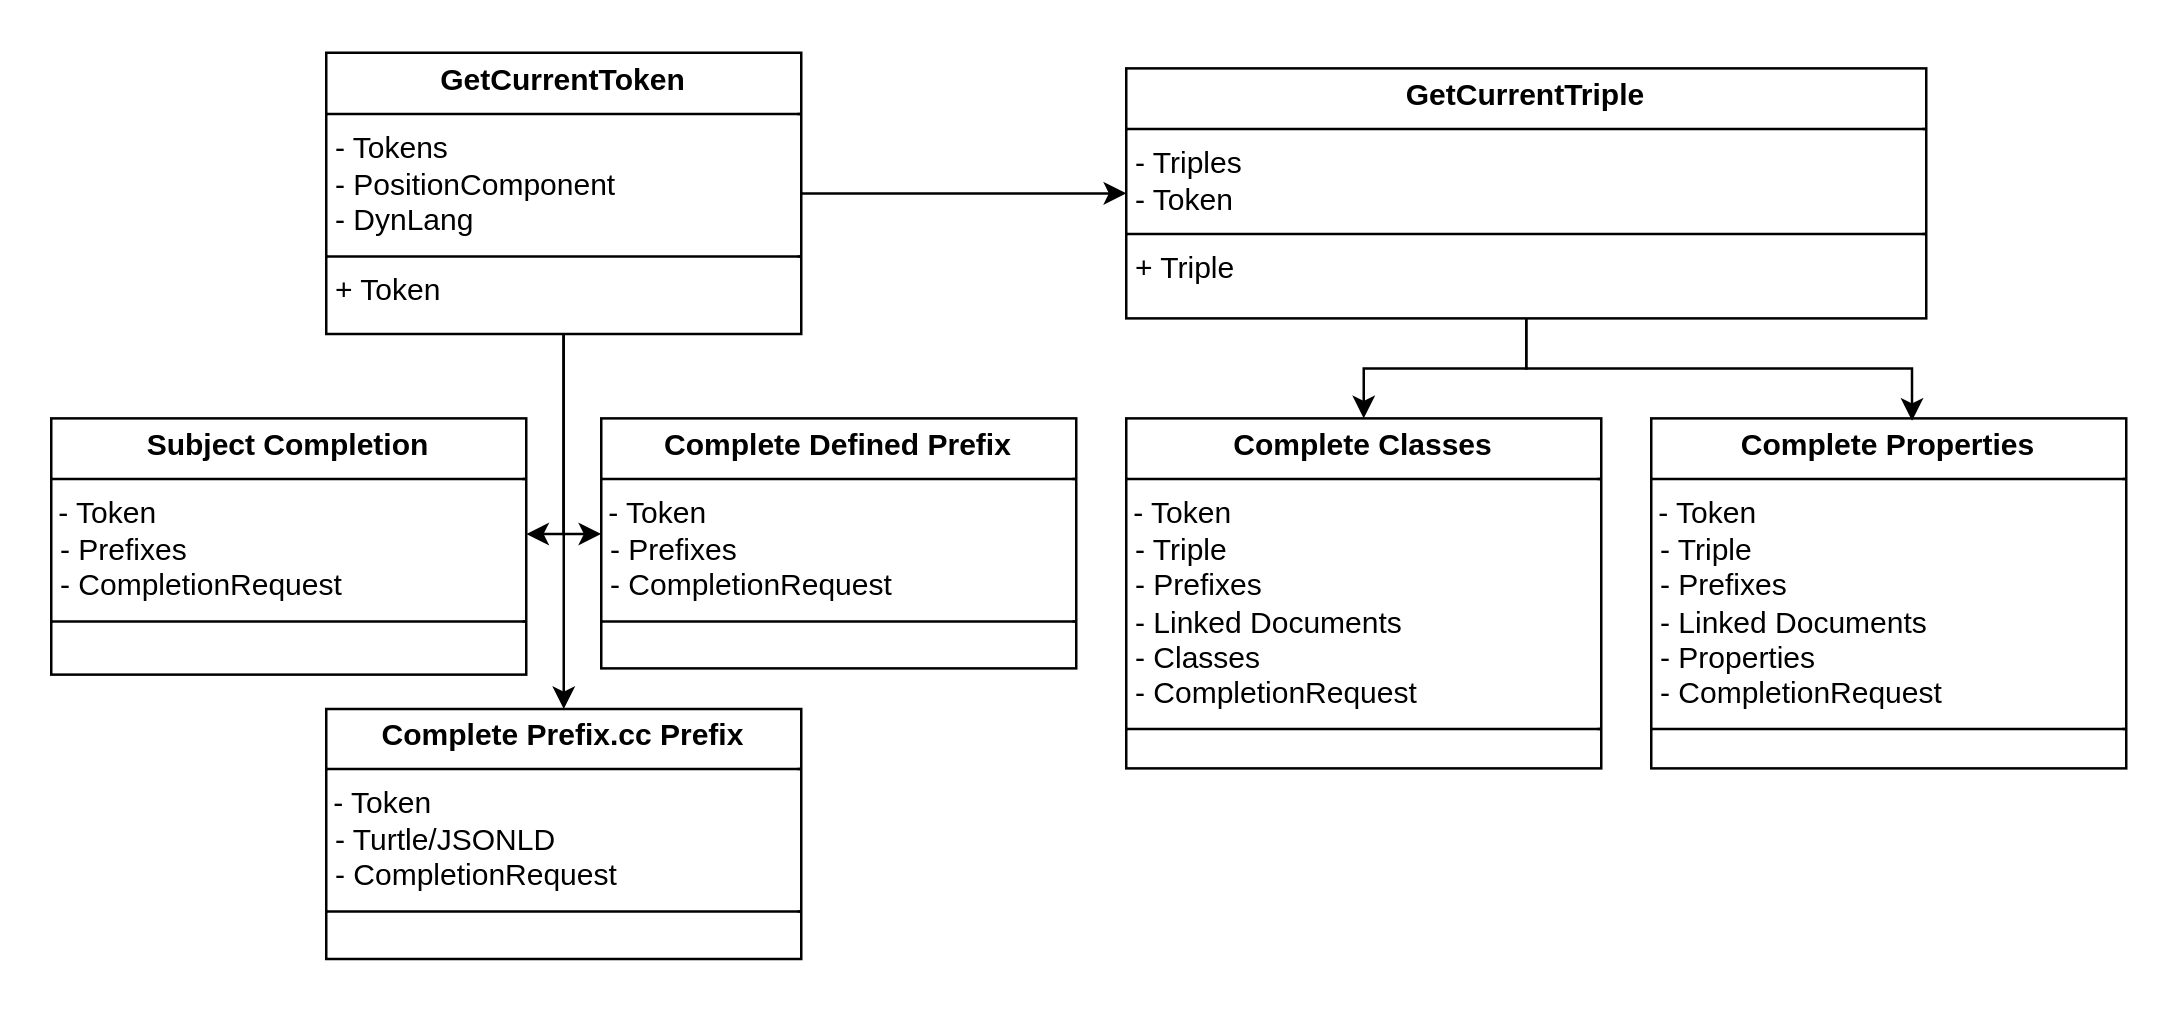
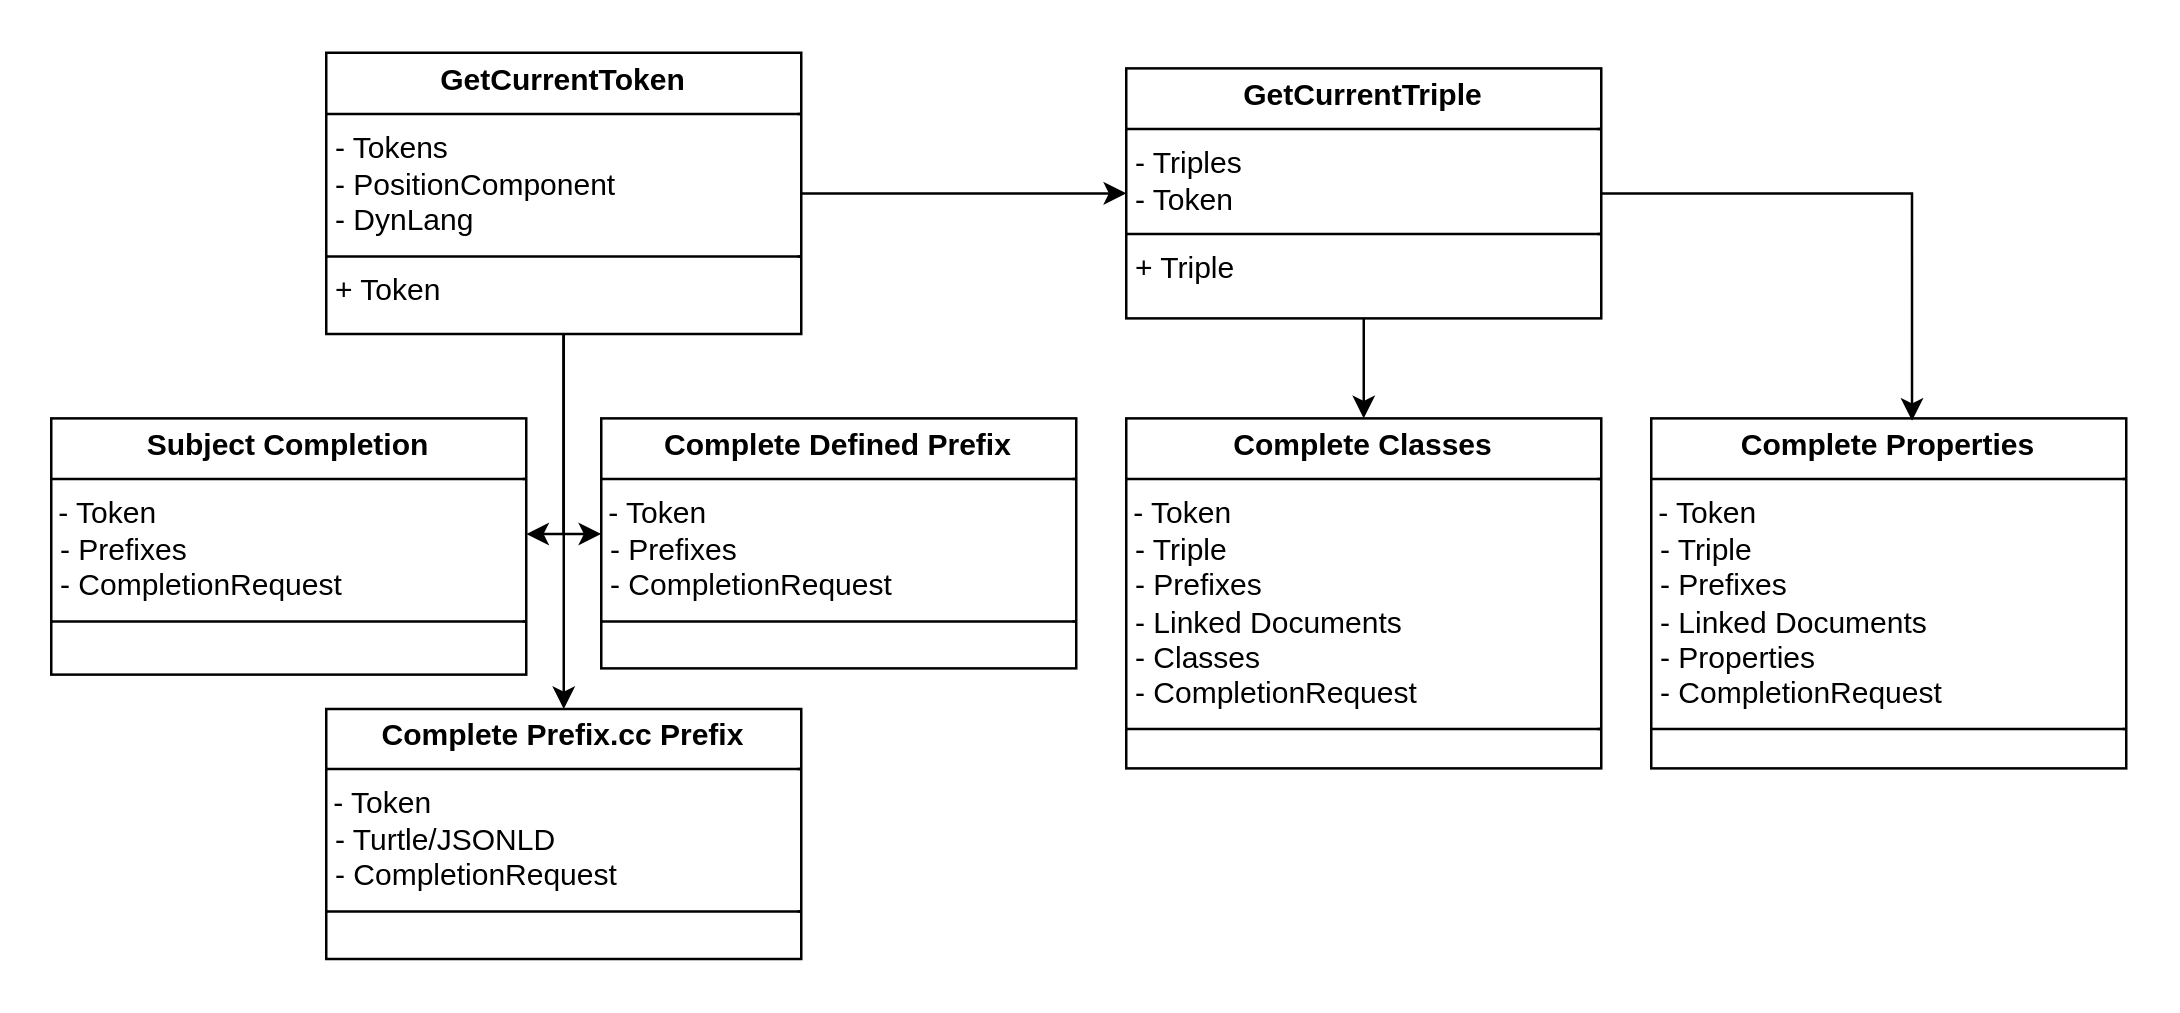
node "GetCurrentTriple - Triples - Token + Triple": size 800x250 -> 475x250
